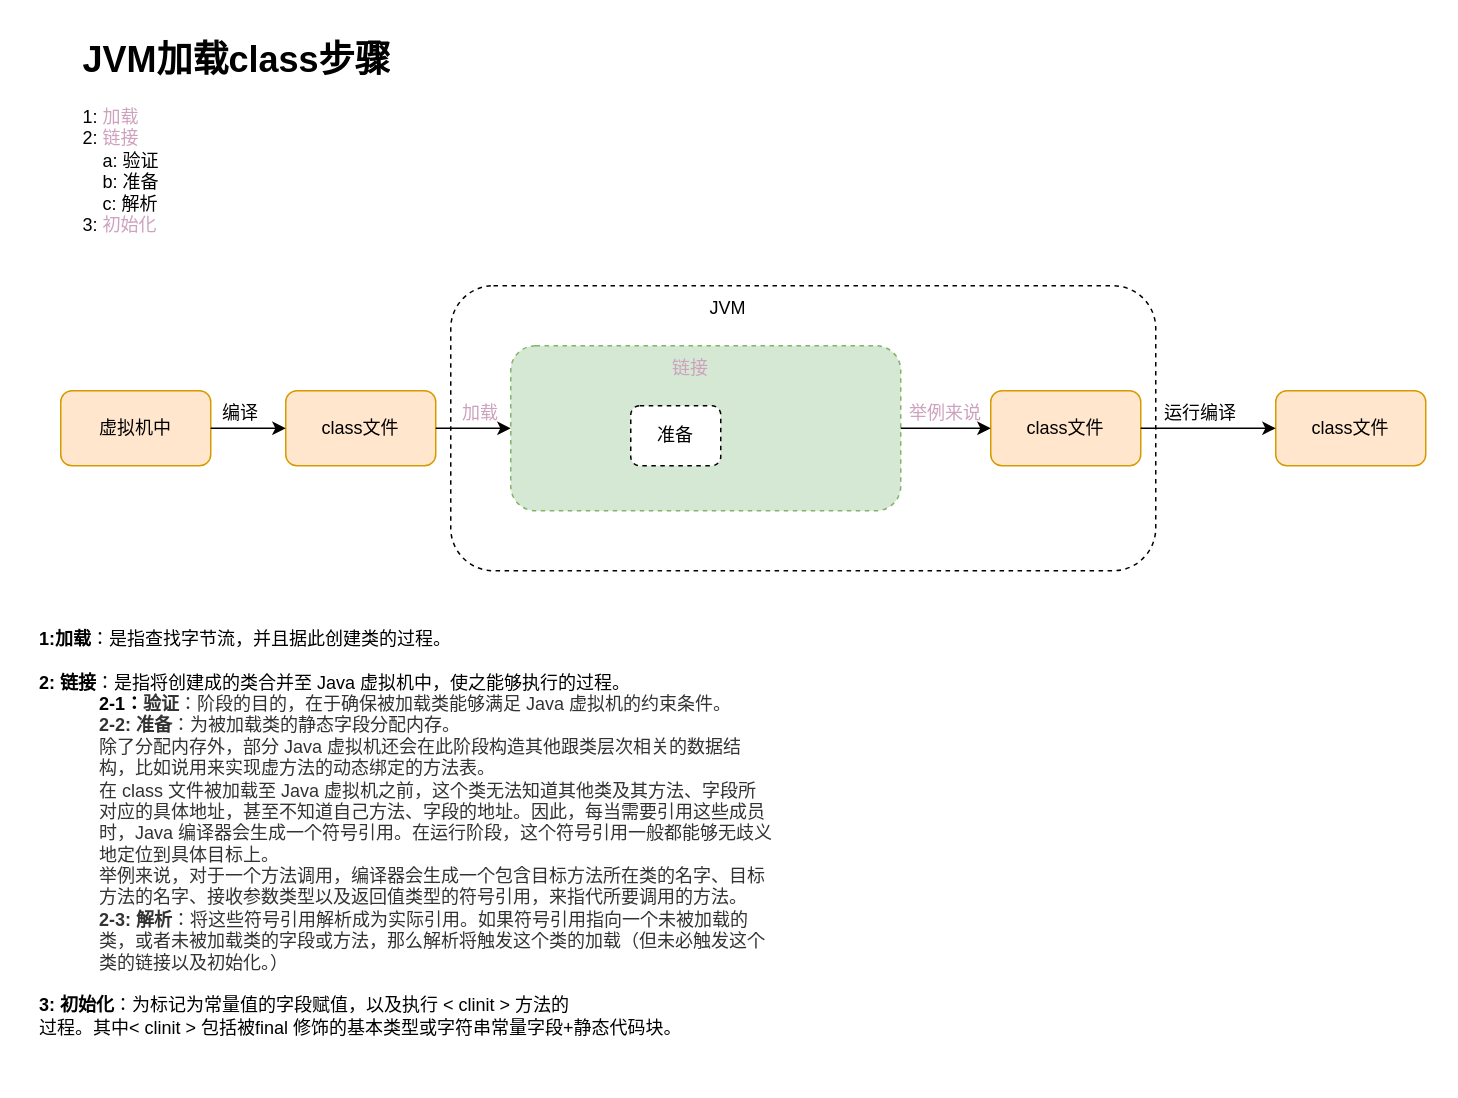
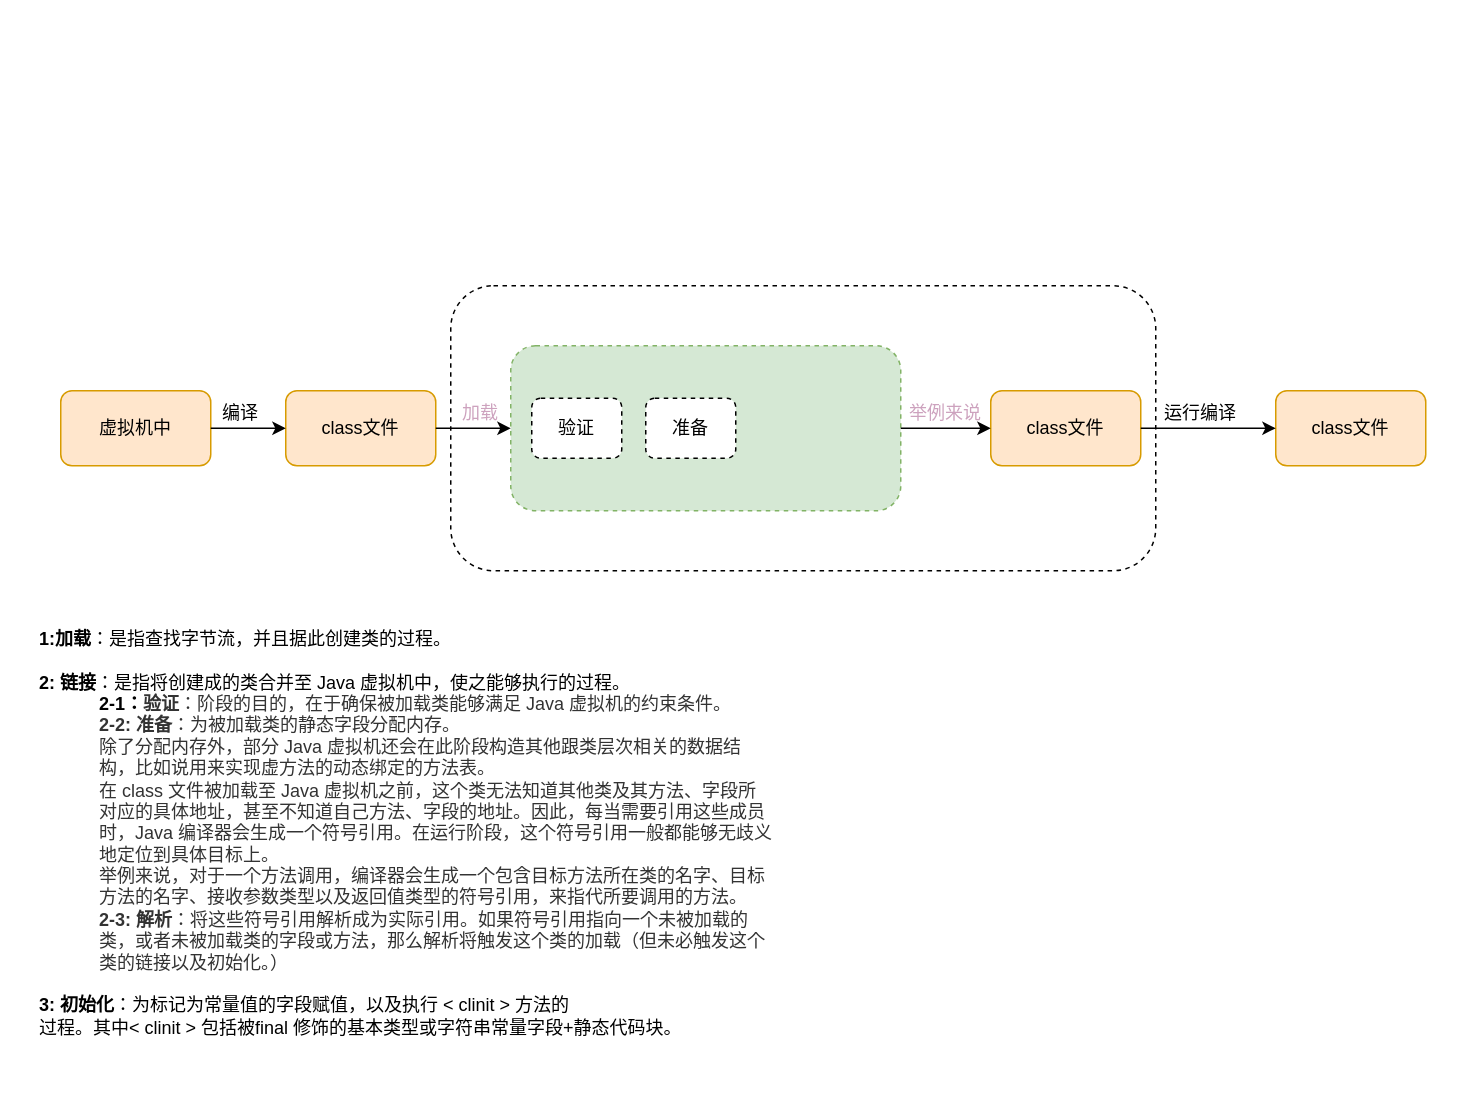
node "JVM加载class步骤 1: 加载 2: 链接 a: 验证 b: 准备 c: 解析 3: 初始化": removed
node "JVM": removed
node "链接": removed
node "验证": added
node "准备": moved (676, 436) -> (691, 428)
